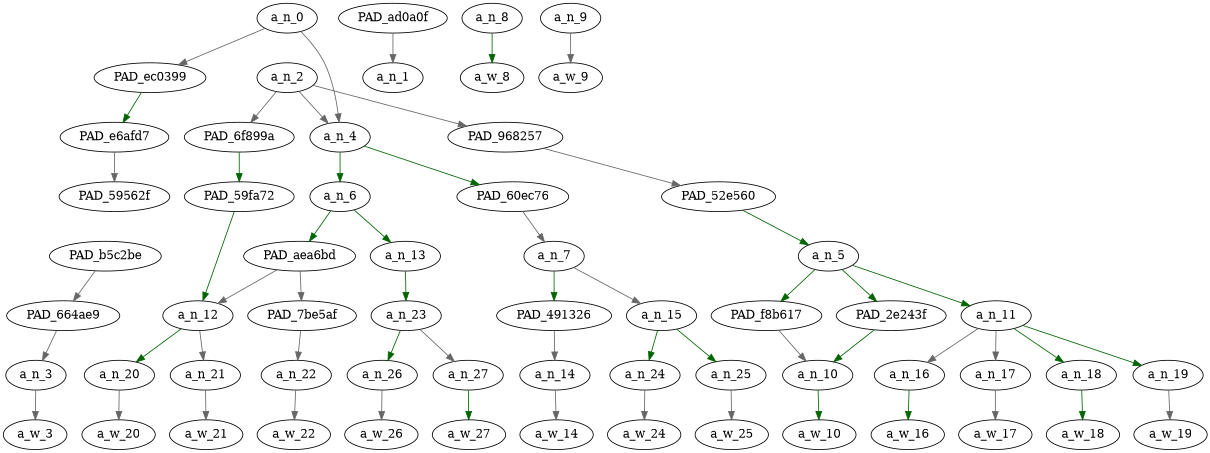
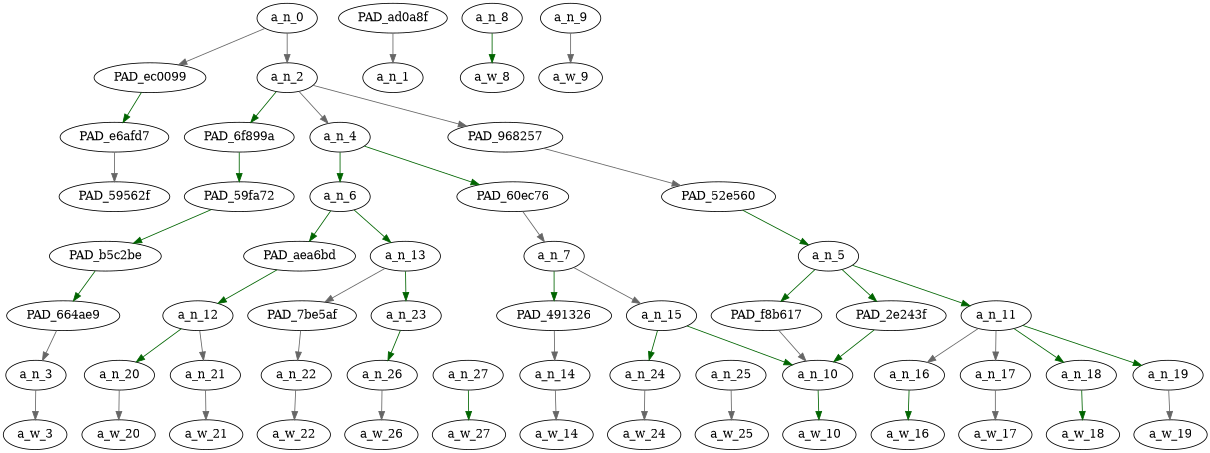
node "PAD_ad0a0f": label "PAD_ad0a0f" -> "PAD_ad0a8f"
edge "a_n_0" -> "a_n_4": now "a_n_0" -> "a_n_2"
node "PAD_ec0399": label "PAD_ec0399" -> "PAD_ec0099"
edge "a_n_2" -> "PAD_6f899a": color gray40 -> darkgreen
edge "PAD_59fa72" -> "a_n_12": now "PAD_59fa72" -> "PAD_b5c2be"
edge "PAD_aea6bd" -> "PAD_7be5af": now "a_n_13" -> "PAD_7be5af"
edge "PAD_b5c2be" -> "PAD_664ae9": color gray40 -> darkgreen
edge "PAD_aea6bd" -> "a_n_12": color gray40 -> darkgreen
edge "a_n_23" -> "a_n_27": removed
edge "a_n_15" -> "a_n_25": now "a_n_15" -> "a_n_10"
